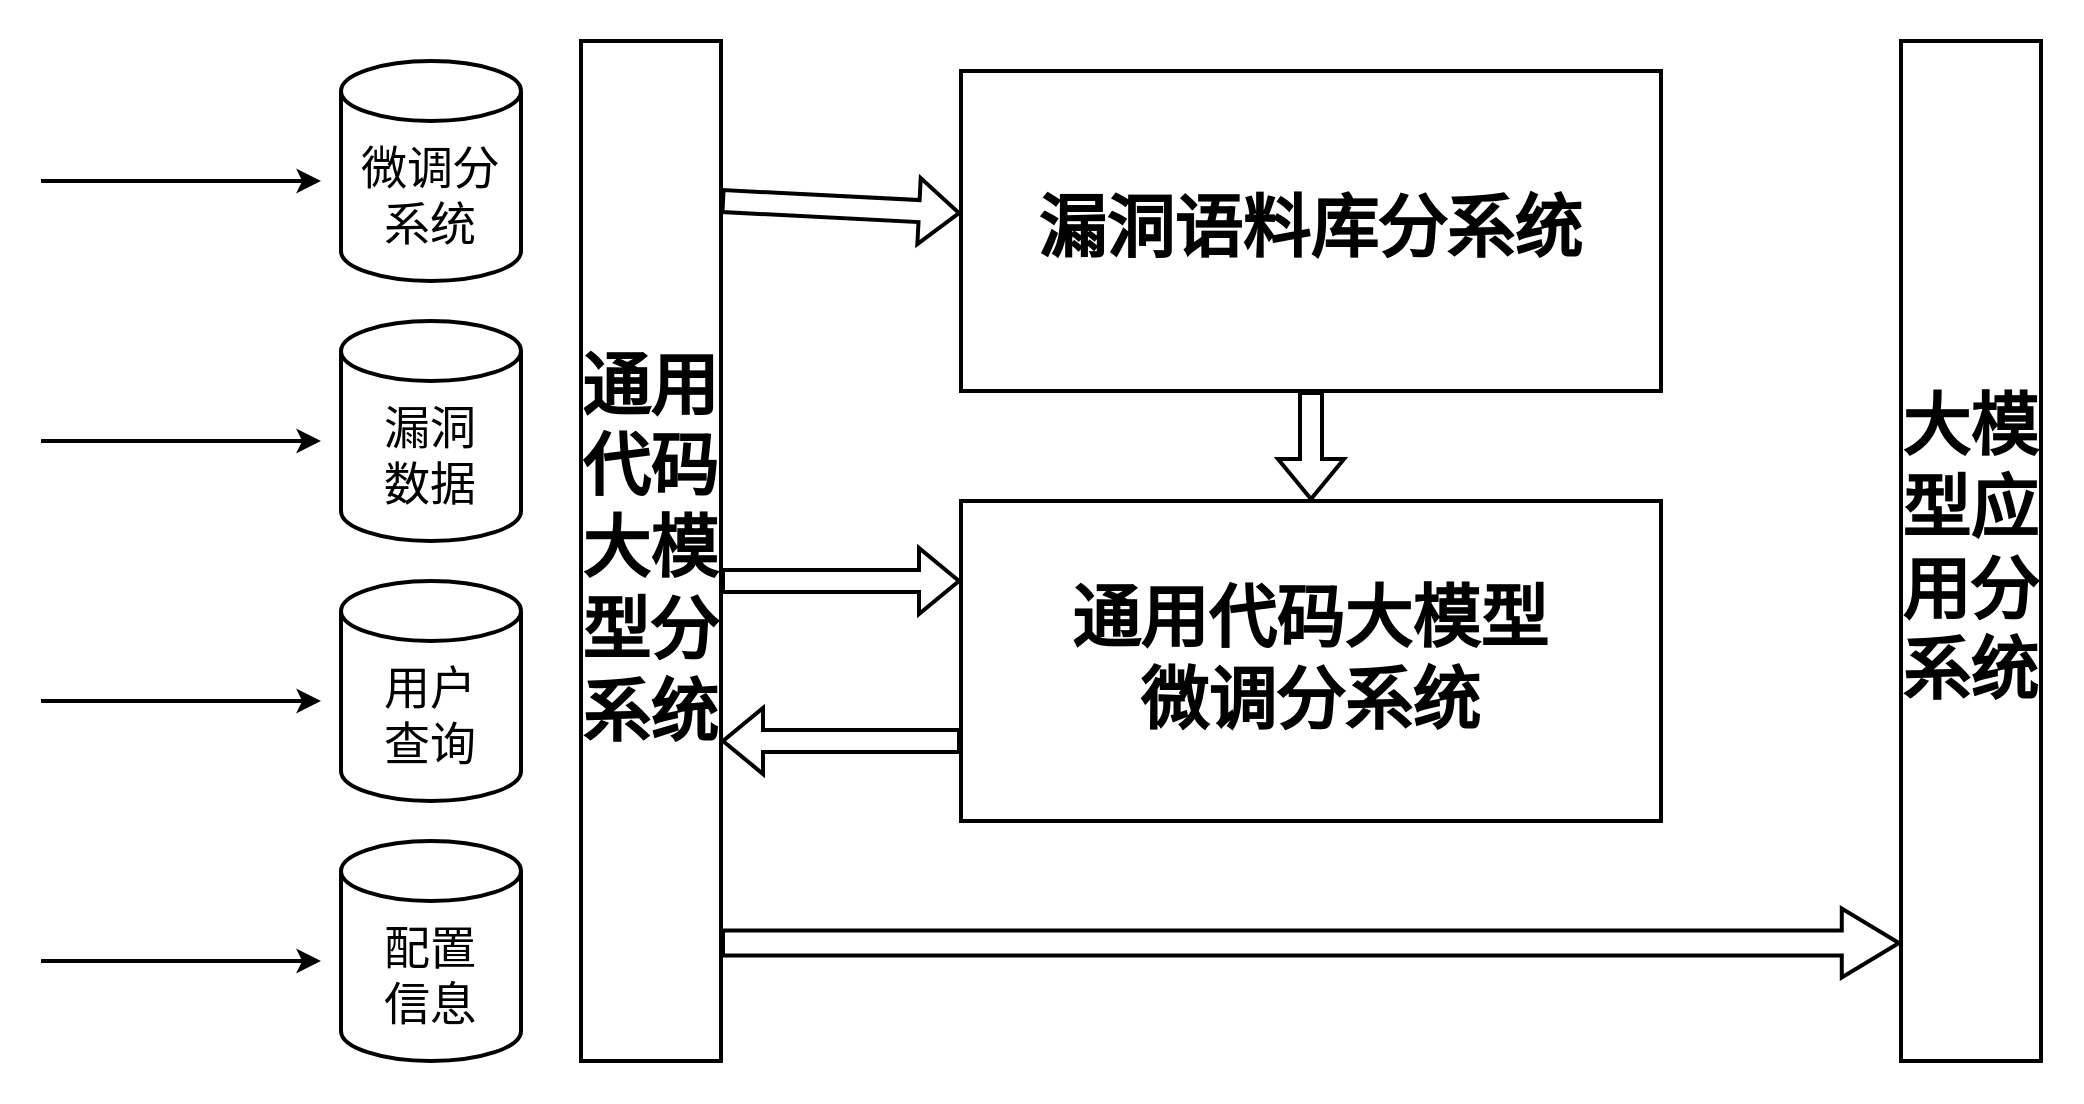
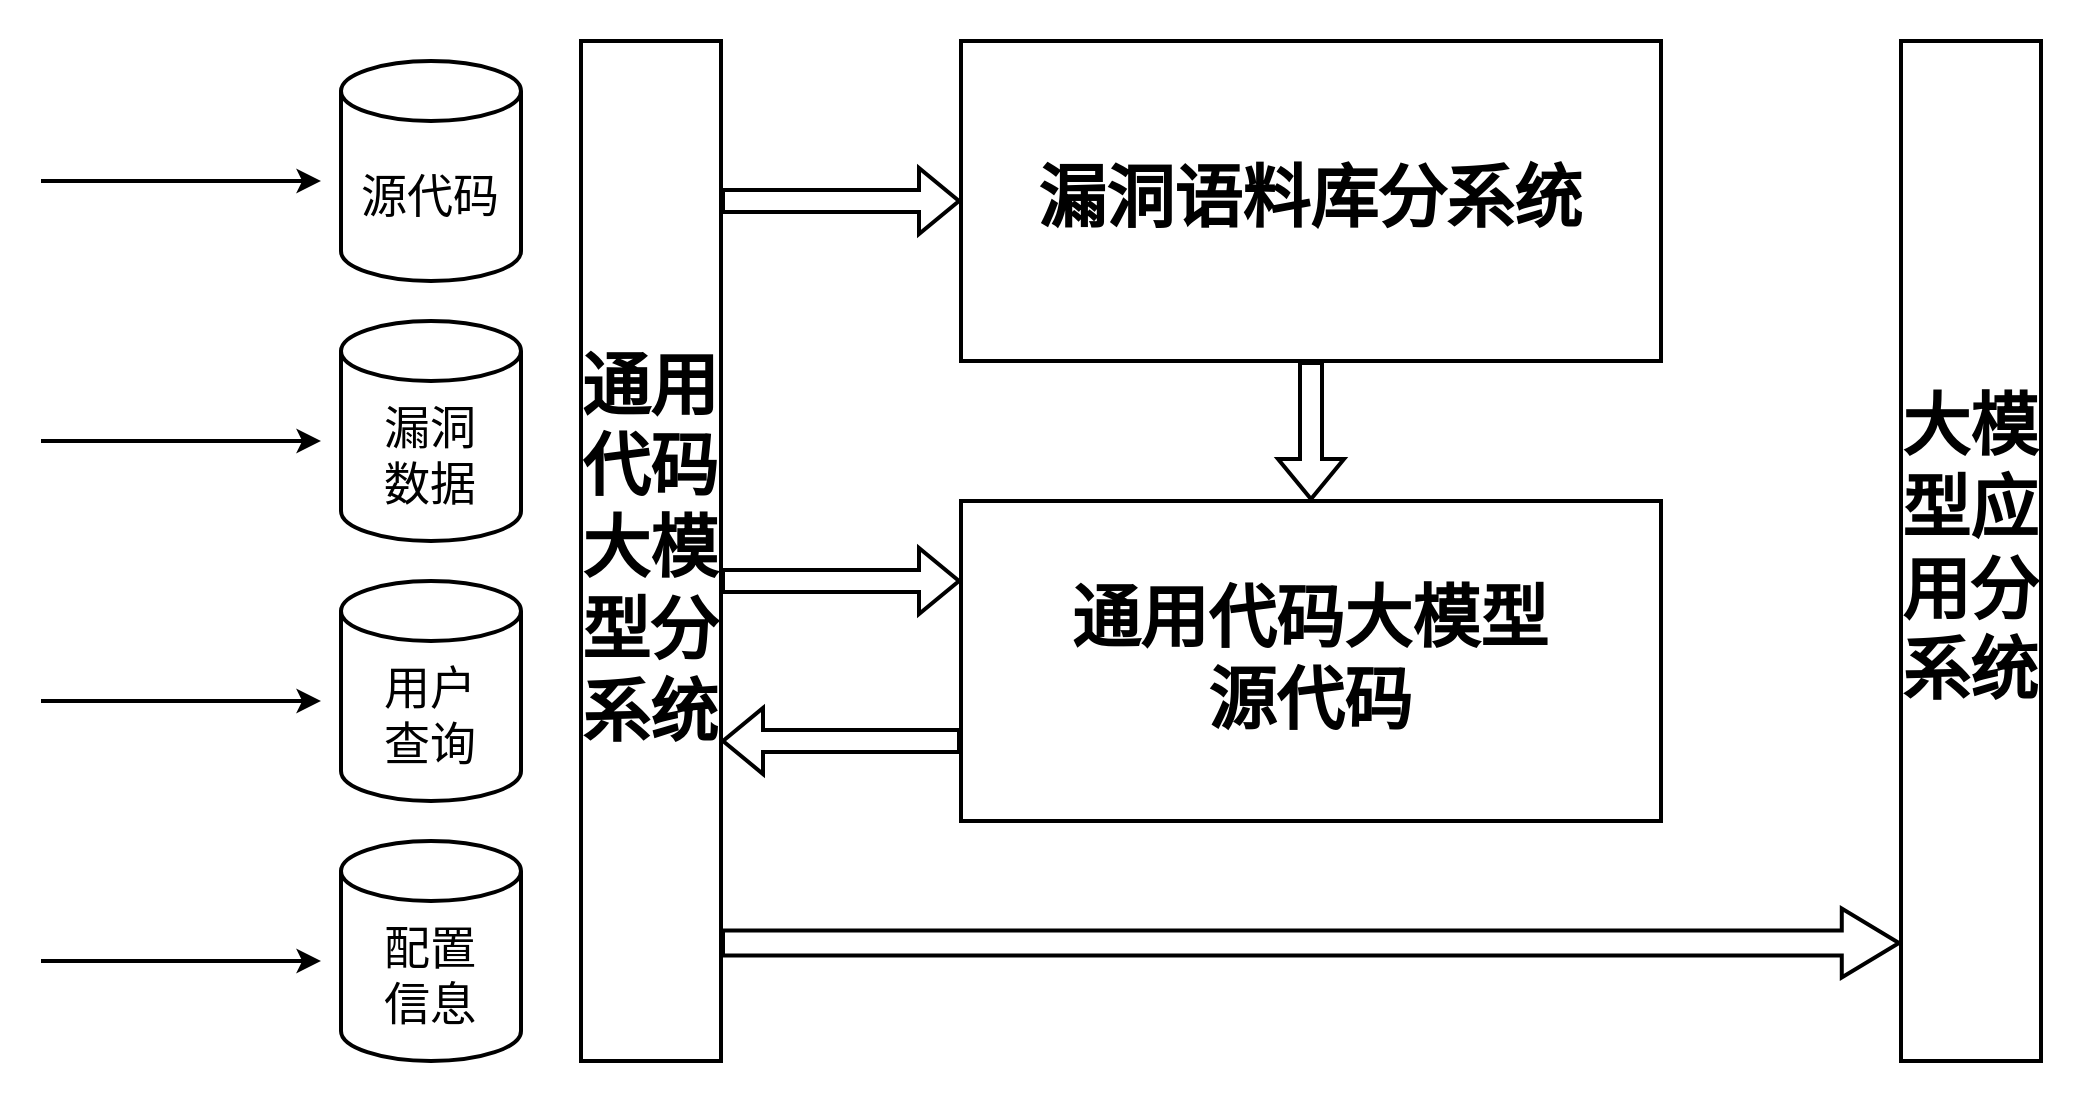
node "微调分系统": label "微调分系统" -> "源代码"
node "漏洞语料库分系统": moved (1311, 231) -> (1311, 201)
node "通用代码大模型 微调分系统": label "通用代码大模型 微调分系统" -> "通用代码大模型 源代码"
